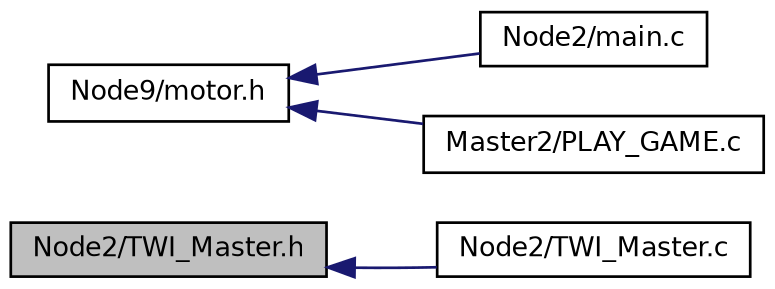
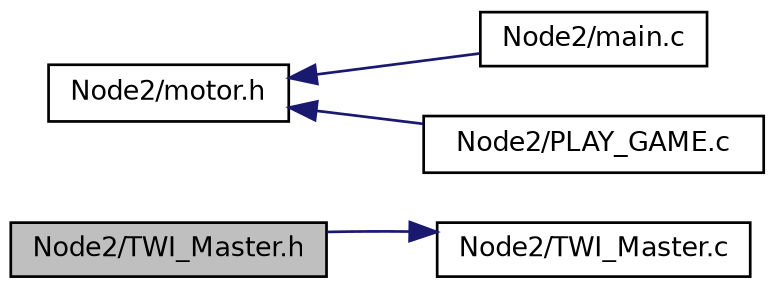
node "Node9/motor.h": label "Node9/motor.h" -> "Node2/motor.h"
node "Master2/PLAY_GAME.c": label "Master2/PLAY_GAME.c" -> "Node2/PLAY_GAME.c"
edge "Node2/TWI_Master.c" -> "Node2/TWI_Master.h": reversed
